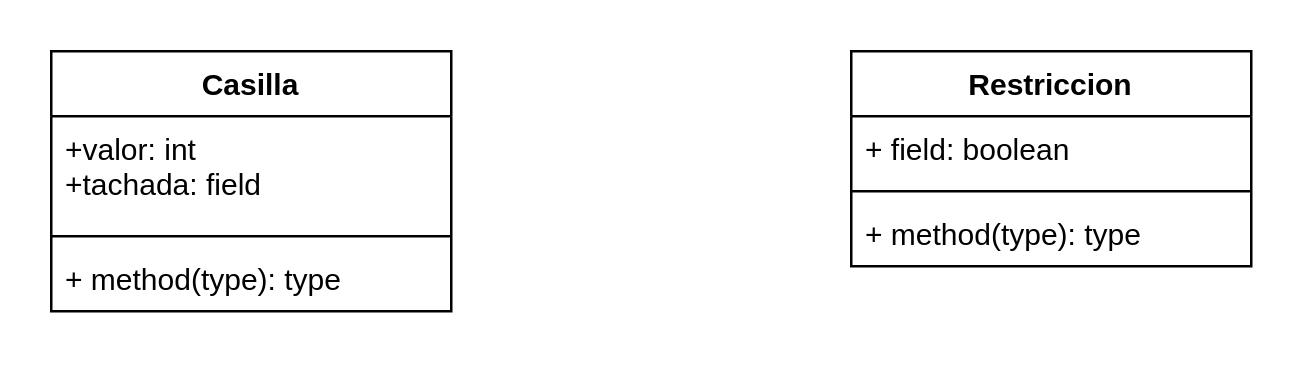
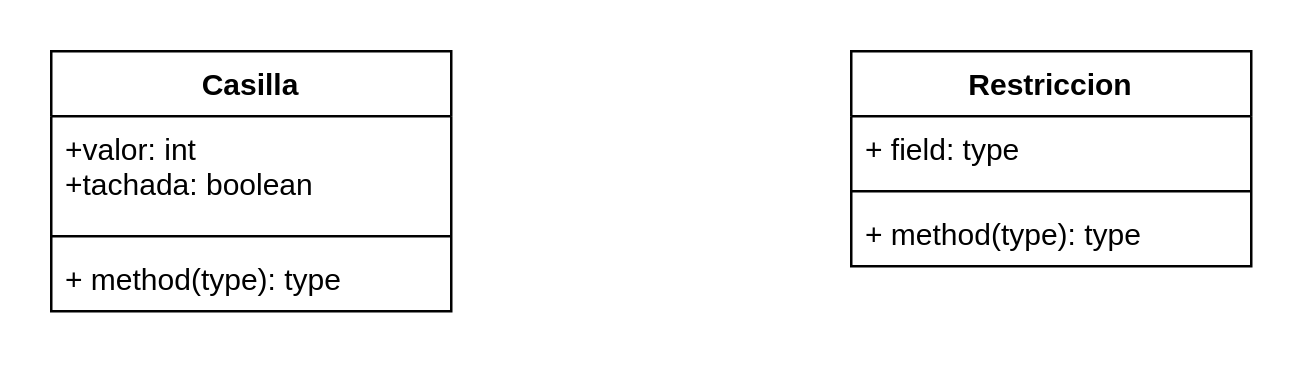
node "+valor: int +tachada: field": label "+valor: int +tachada: field" -> "+valor: int +tachada: boolean"
node "+ field: boolean": label "+ field: boolean" -> "+ field: type"
